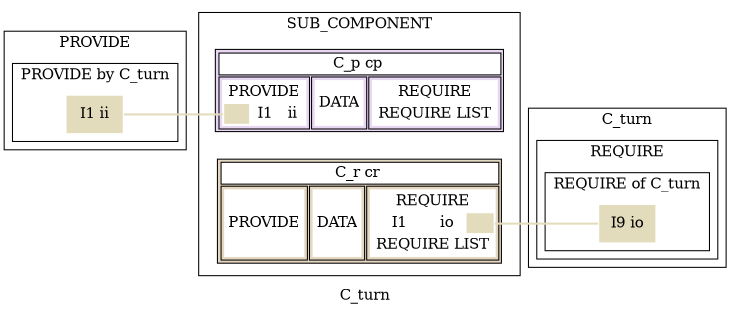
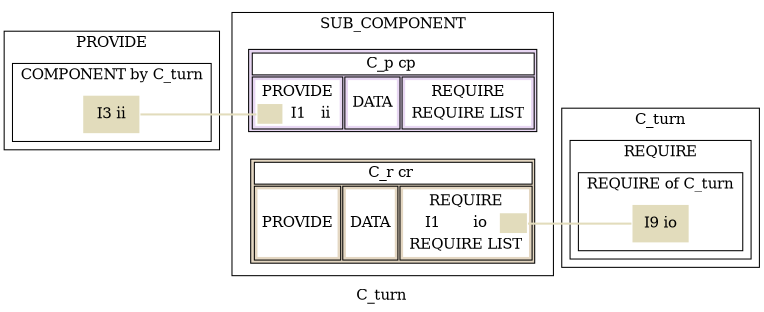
cluster "PROVIDE by C_turn": label "PROVIDE by C_turn" -> "COMPONENT by C_turn"
node "I1 ii": label "I1 ii" -> "I3 ii"
